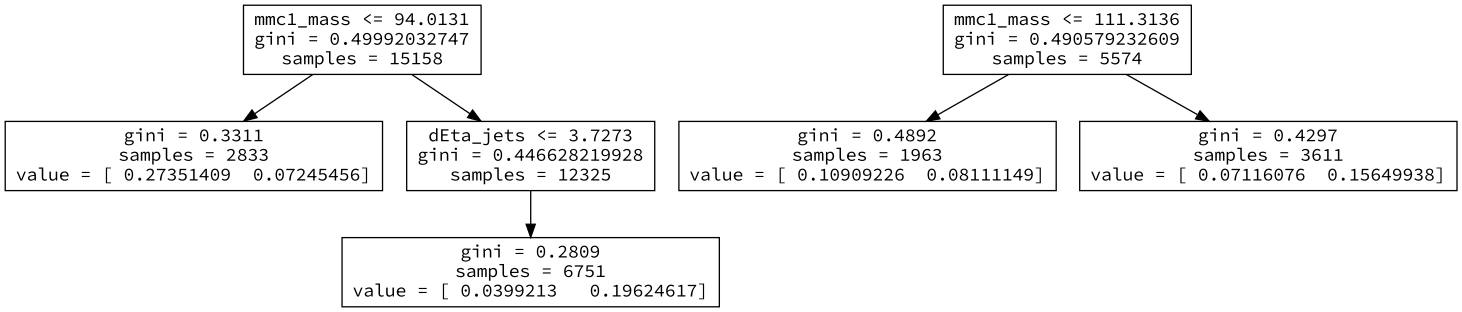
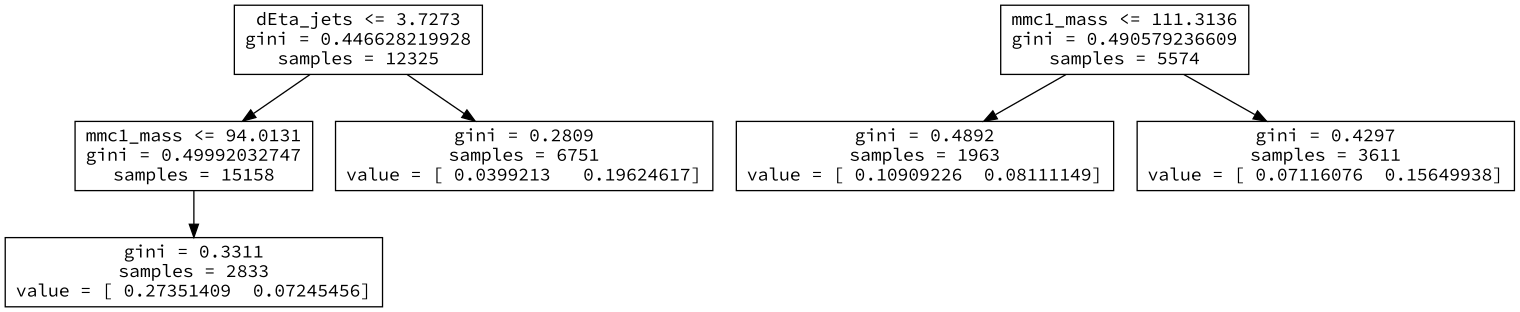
node "mmc1_mass <= 111.3136 gini = 0.490579232609 samples = 5574": label "mmc1_mass <= 111.3136 gini = 0.490579232609 samples = 5574" -> "mmc1_mass <= 111.3136 gini = 0.490579236609 samples = 5574"
edge "mmc1_mass <= 94.0131 gini = 0.49992032747 samples = 15158" -> "dEta_jets <= 3.7273 gini = 0.446628219928 samples = 12325": reversed
